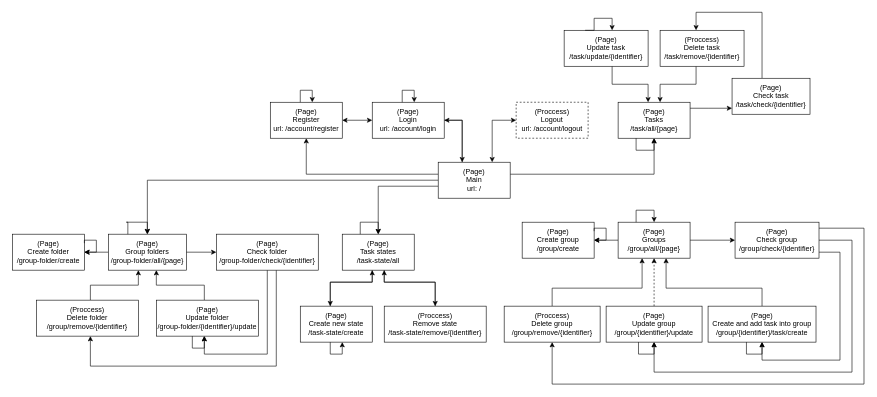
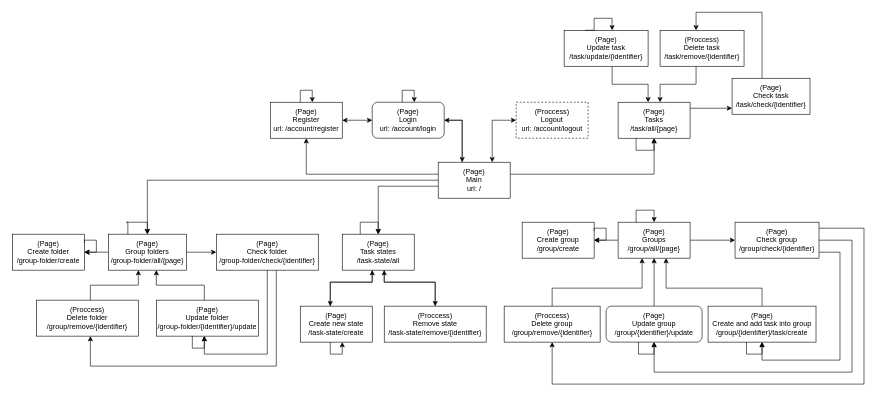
node "(Page) Login url: /account/login": shape rectangle -> rounded rectangle
edge "(Page) Update group /group/{identifier}/update" -> "(Page) Groups /group/all/{page}": style dashed -> solid
node "(Page) Update group /group/{identifier}/update": shape rectangle -> rounded rectangle
